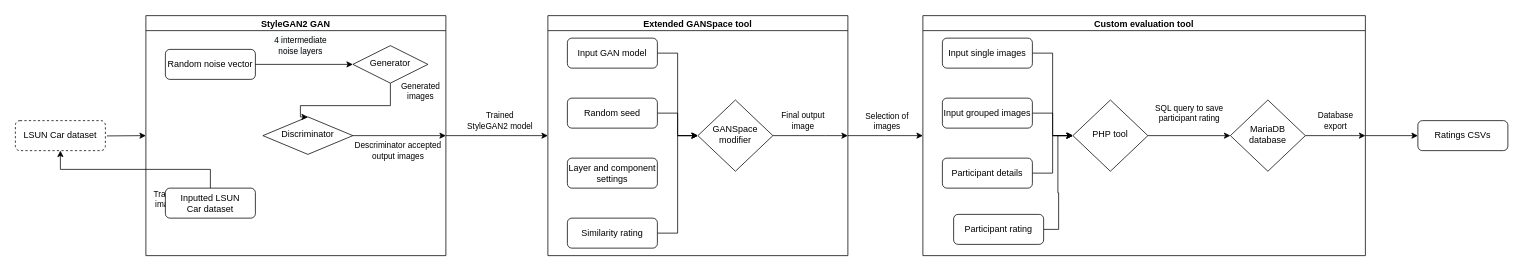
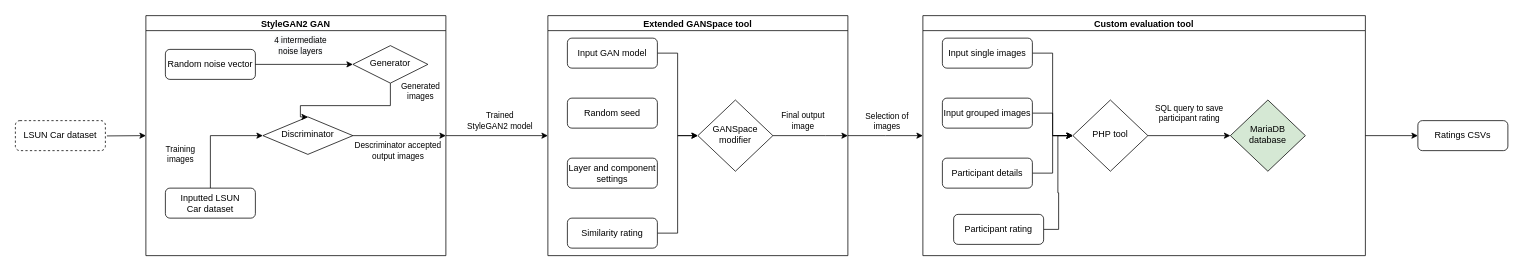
edge "Random seed" -> "GANSpace modifier": removed
node "MariaDB database": fillcolor #ffffff -> #d5e8d4
edge "MariaDB database" -> "Custom evaluation tool": removed, label "Database export"
edge "Inputted LSUN Car dataset" -> "LSUN Car dataset": now "Inputted LSUN Car dataset" -> "Discriminator"
